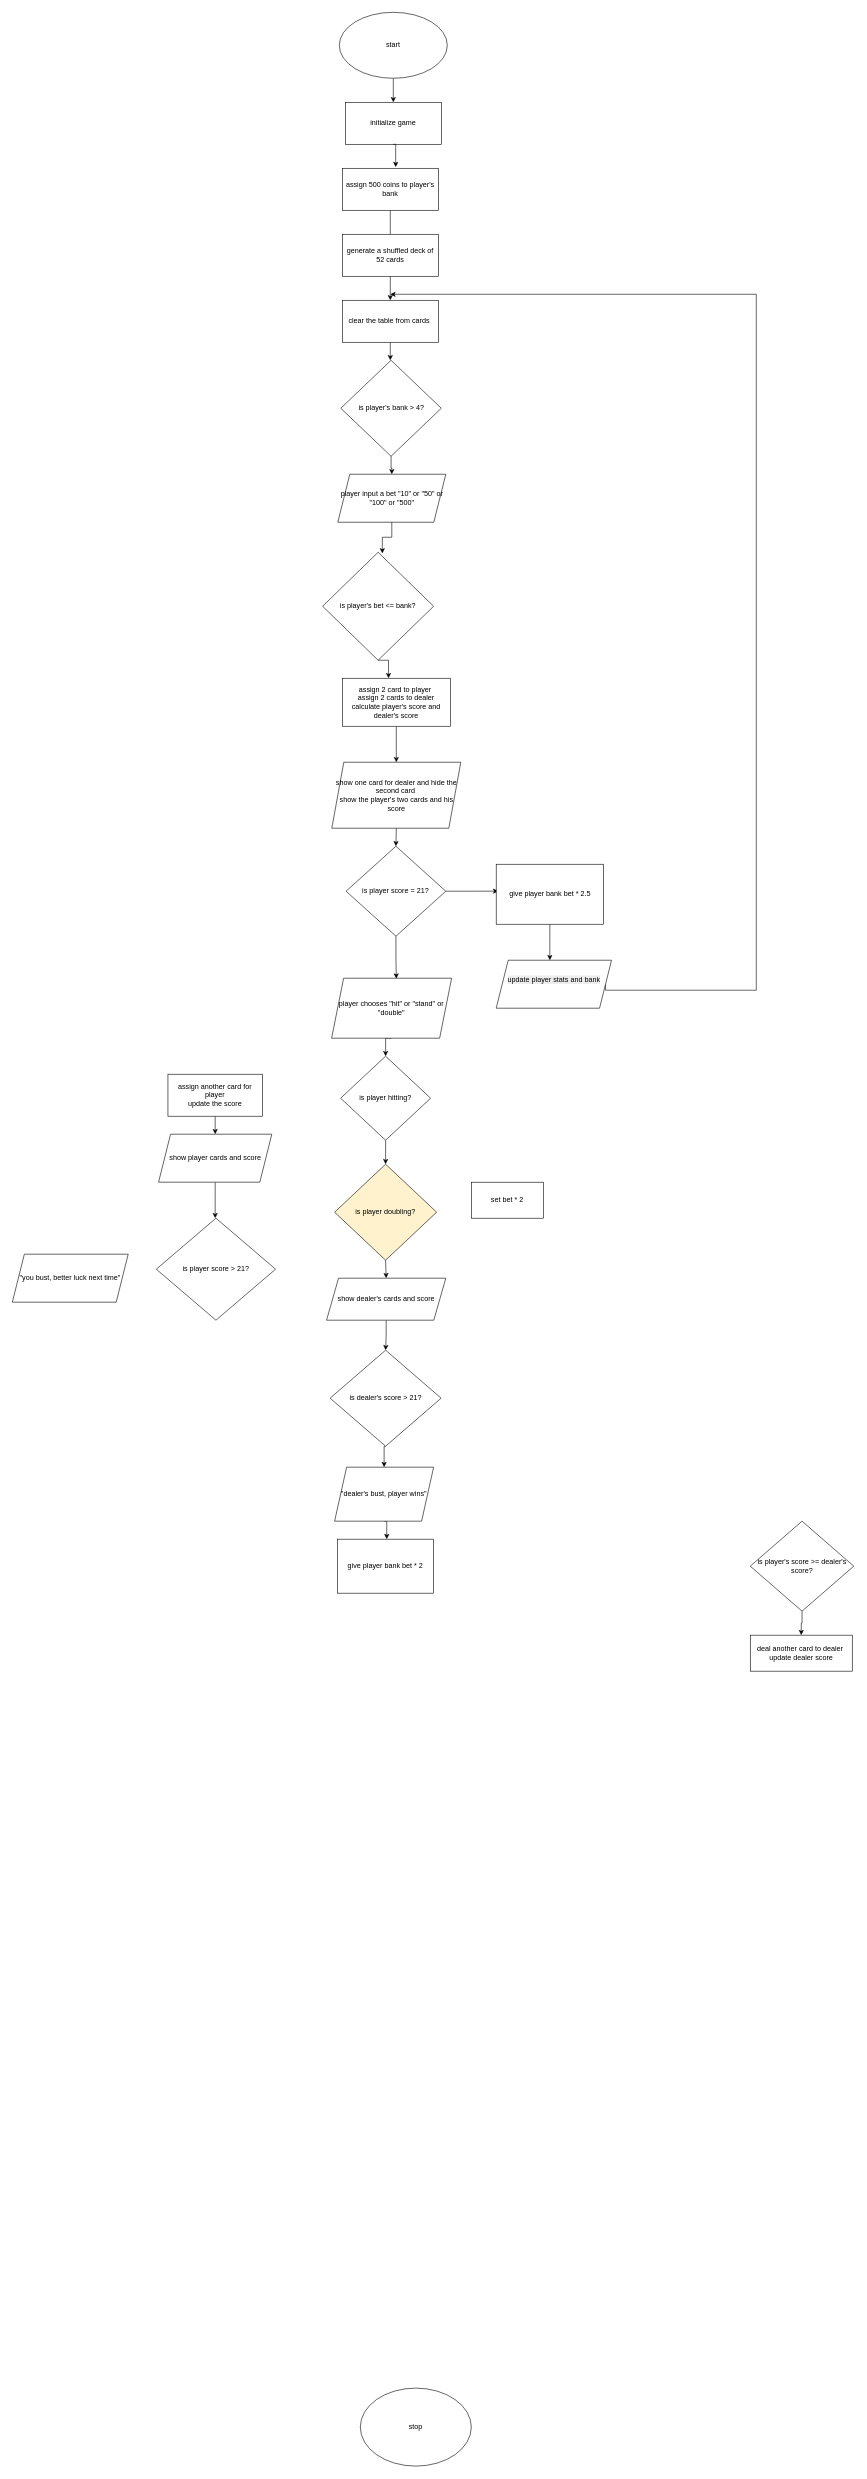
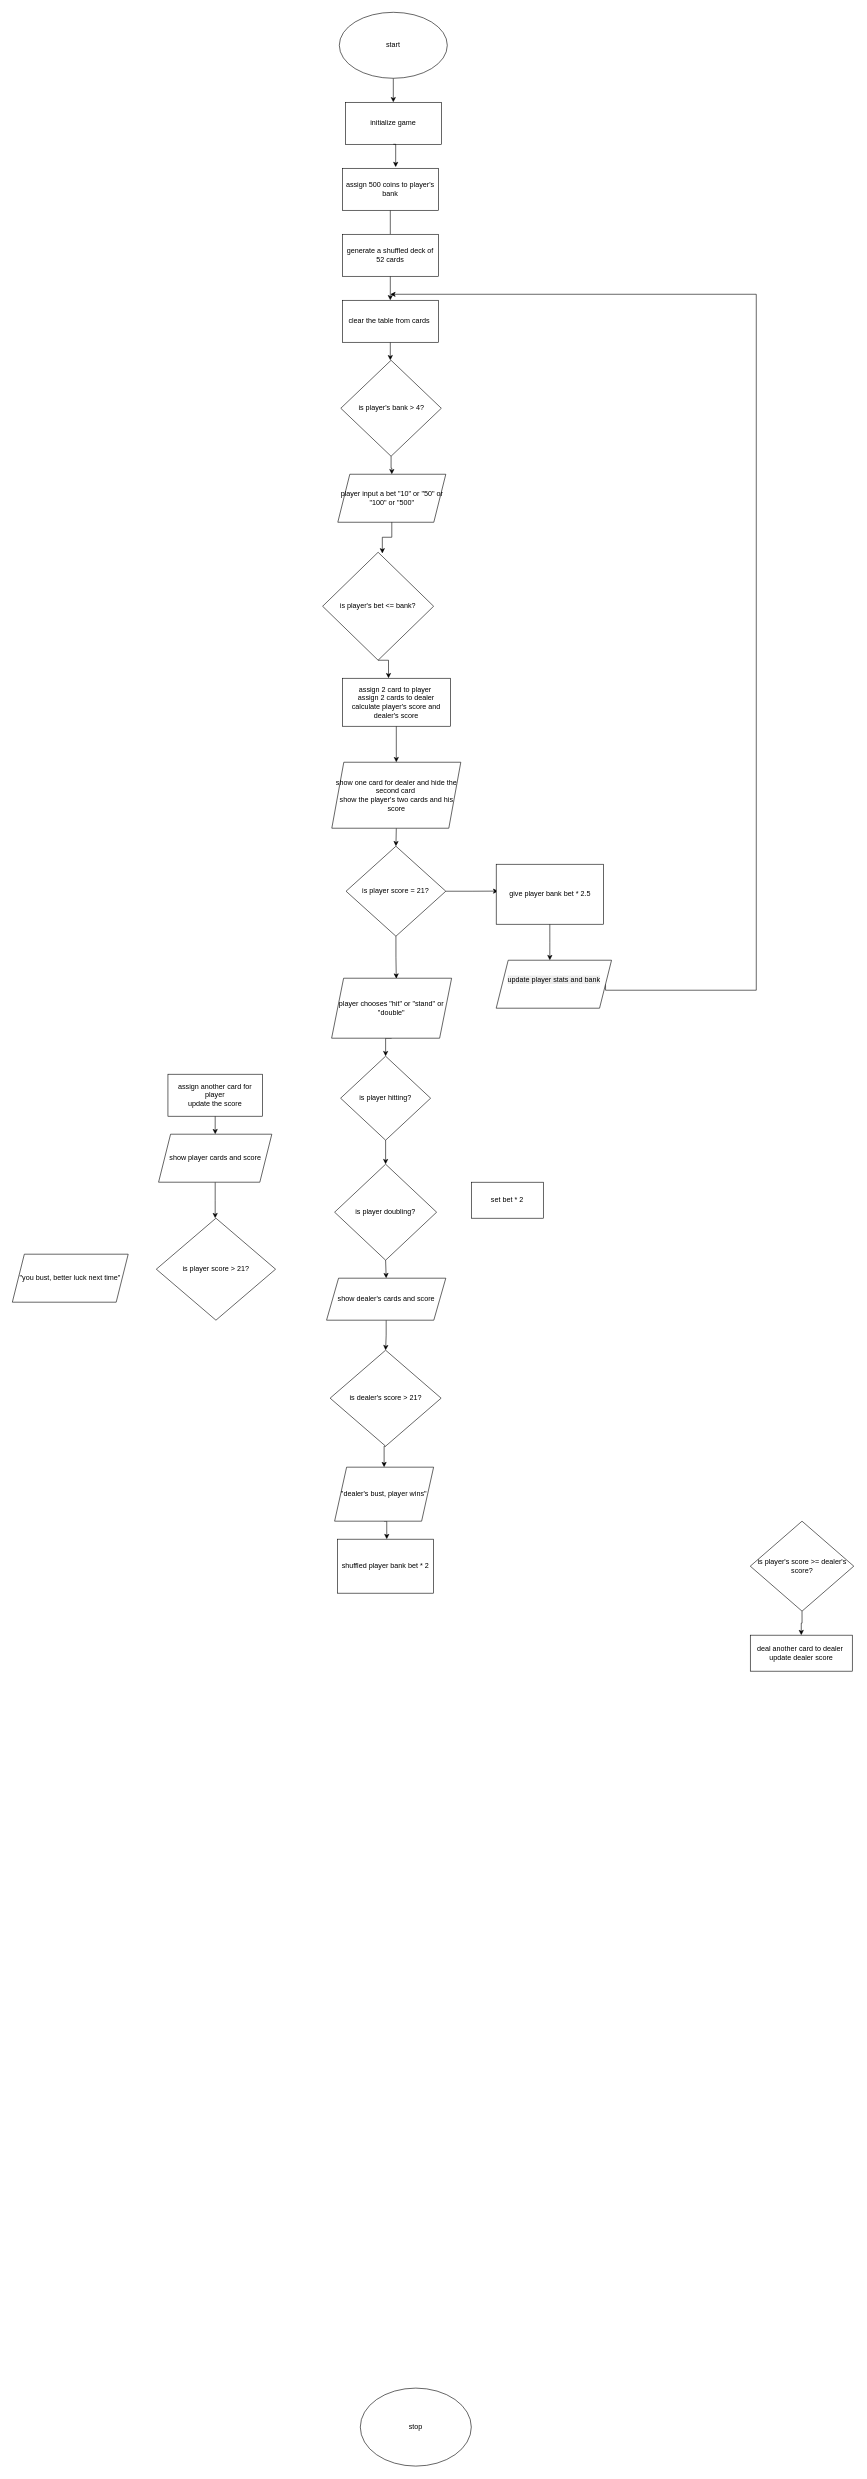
node "is player doubling?": fillcolor #fff2cc -> #ffffff
node "give player bank bet * 2": label "give player bank bet * 2" -> "shuffled player bank bet * 2"
